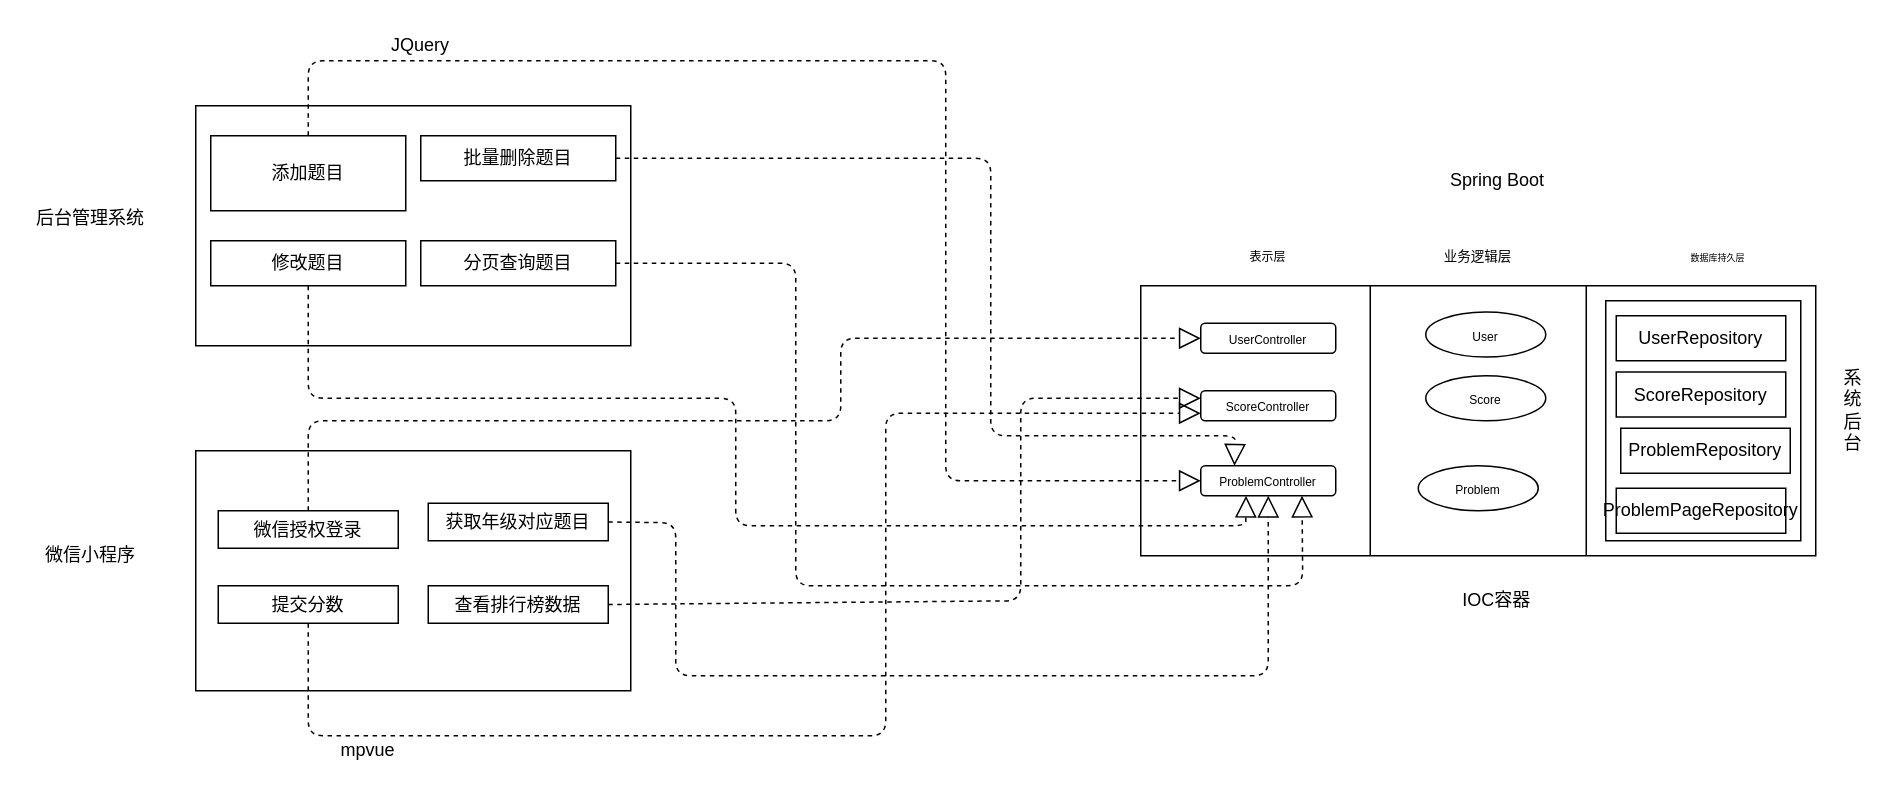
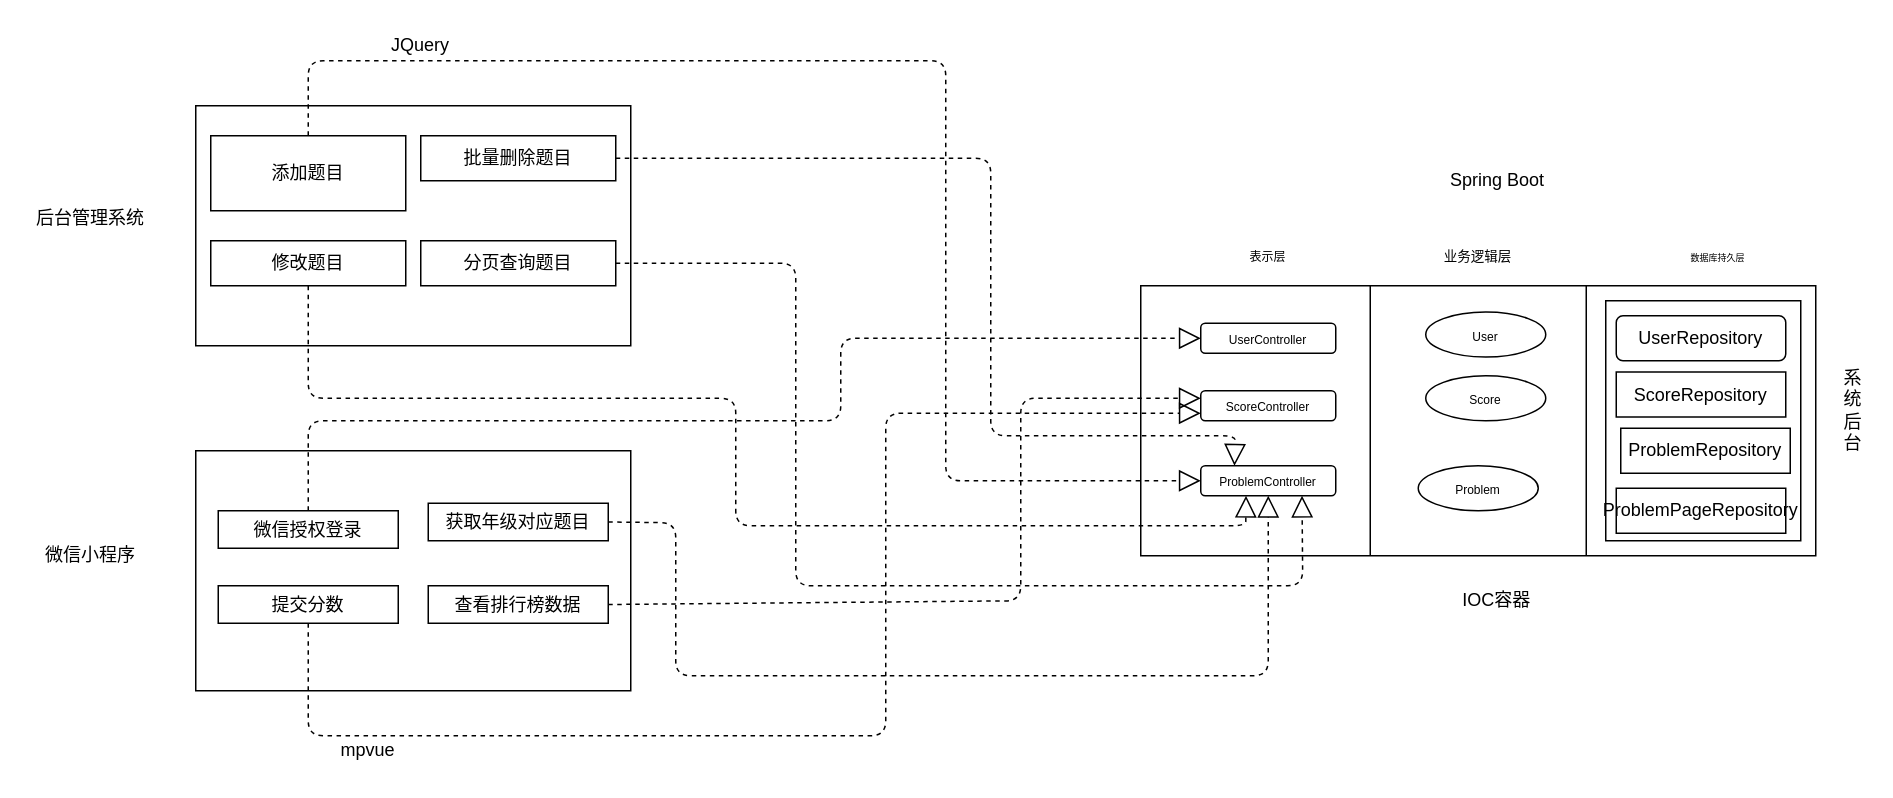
node "UserRepository": shape rectangle -> rounded rectangle
